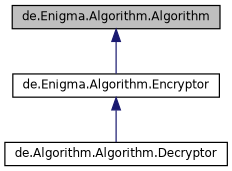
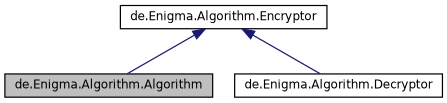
edge "de.Enigma.Algorithm.Encryptor" -> "de.Enigma.Algorithm.Algorithm": reversed
node "de.Algorithm.Algorithm.Decryptor": label "de.Algorithm.Algorithm.Decryptor" -> "de.Enigma.Algorithm.Decryptor"
